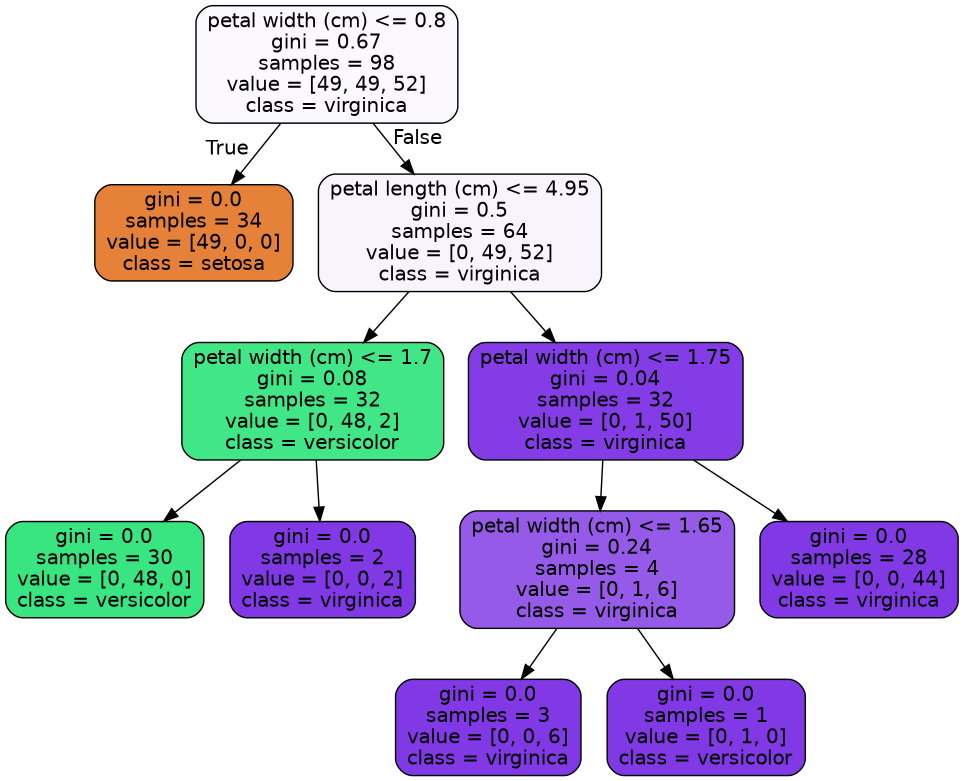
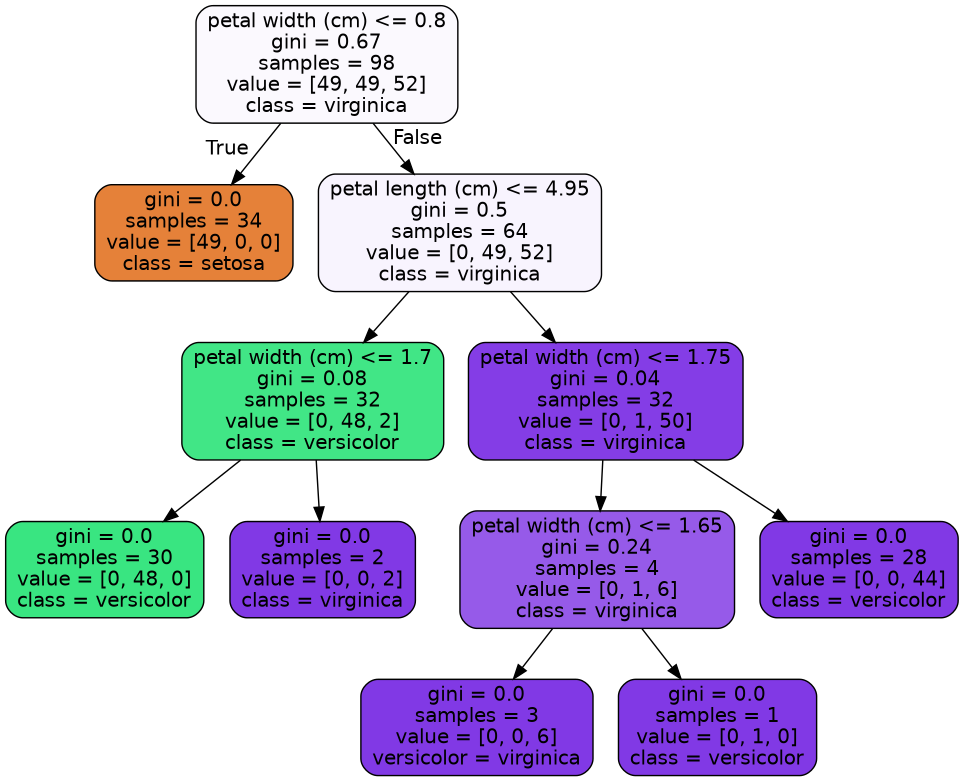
node "gini = 0.0 samples = 28 value = [0, 0, 44] class = virginica": label "gini = 0.0 samples = 28 value = [0, 0, 44] class = virginica" -> "gini = 0.0 samples = 28 value = [0, 0, 44] class = versicolor"
node "gini = 0.0 samples = 3 value = [0, 0, 6] class = virginica": label "gini = 0.0 samples = 3 value = [0, 0, 6] class = virginica" -> "gini = 0.0 samples = 3 value = [0, 0, 6] versicolor = virginica"
